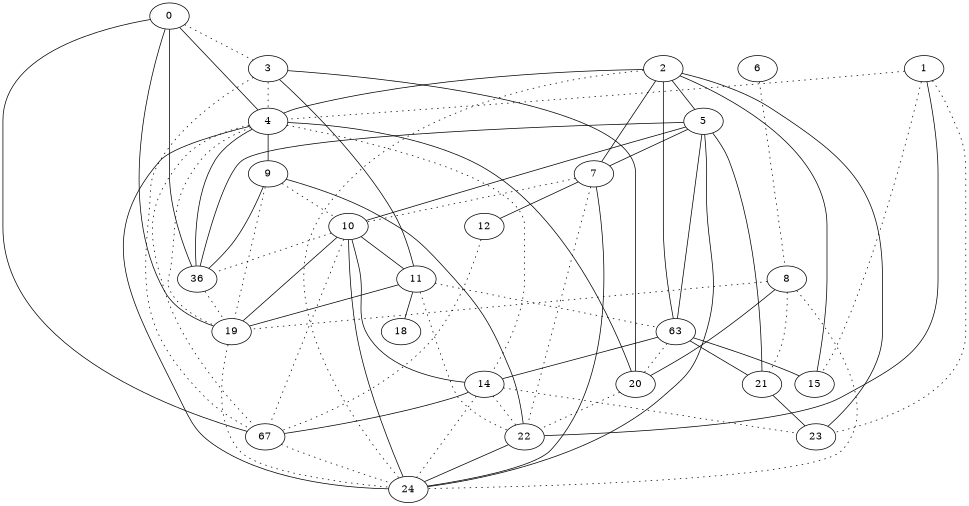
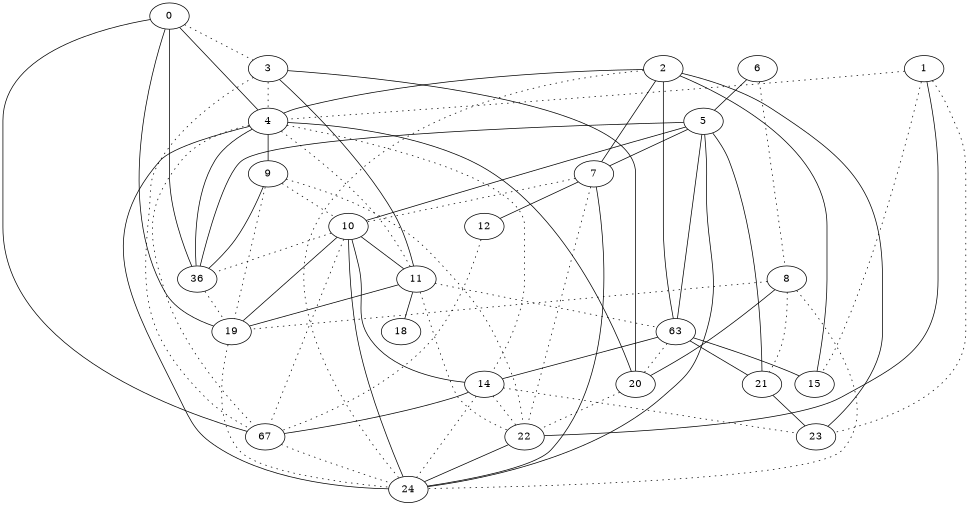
edge "2" -- "5": now "6" -- "5"
edge "4" -- "19": now "4" -- "11"
edge "9" -- "22": style solid -> dotted
